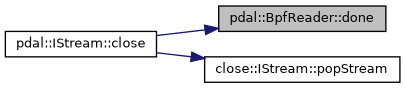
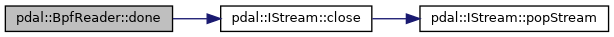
edge "pdal::IStream::close" -> "pdal::BpfReader::done": reversed
node "close::IStream::popStream": label "close::IStream::popStream" -> "pdal::IStream::popStream"
